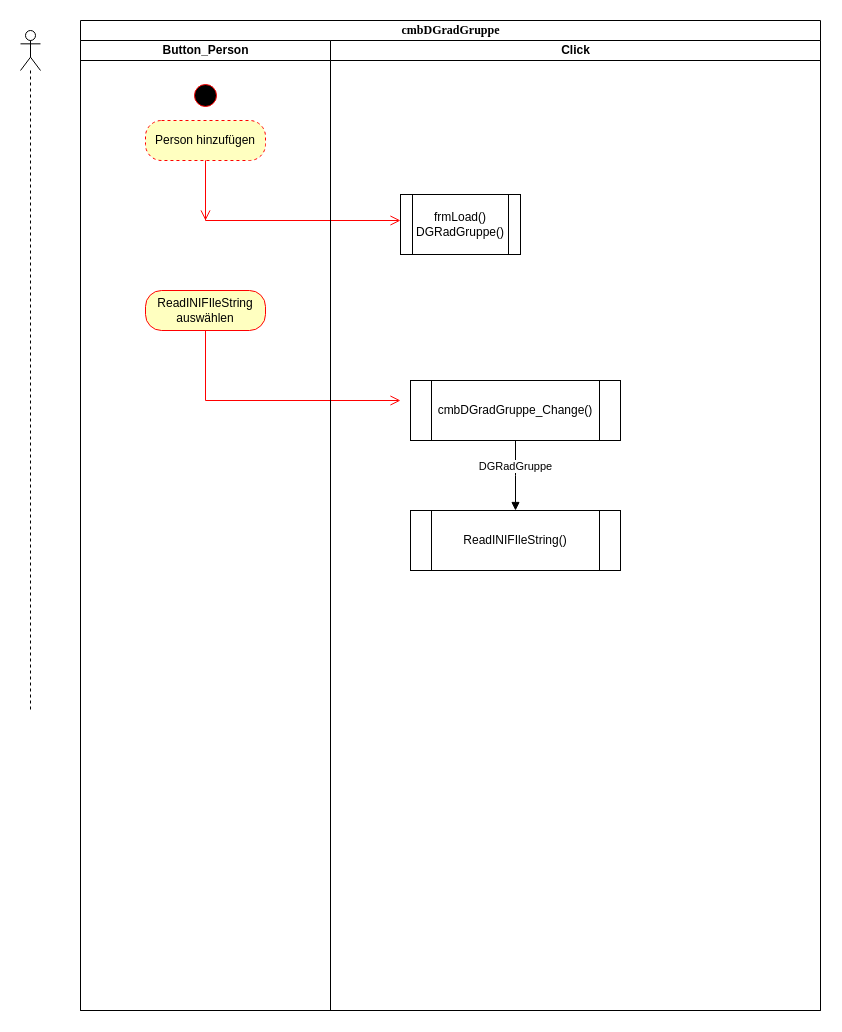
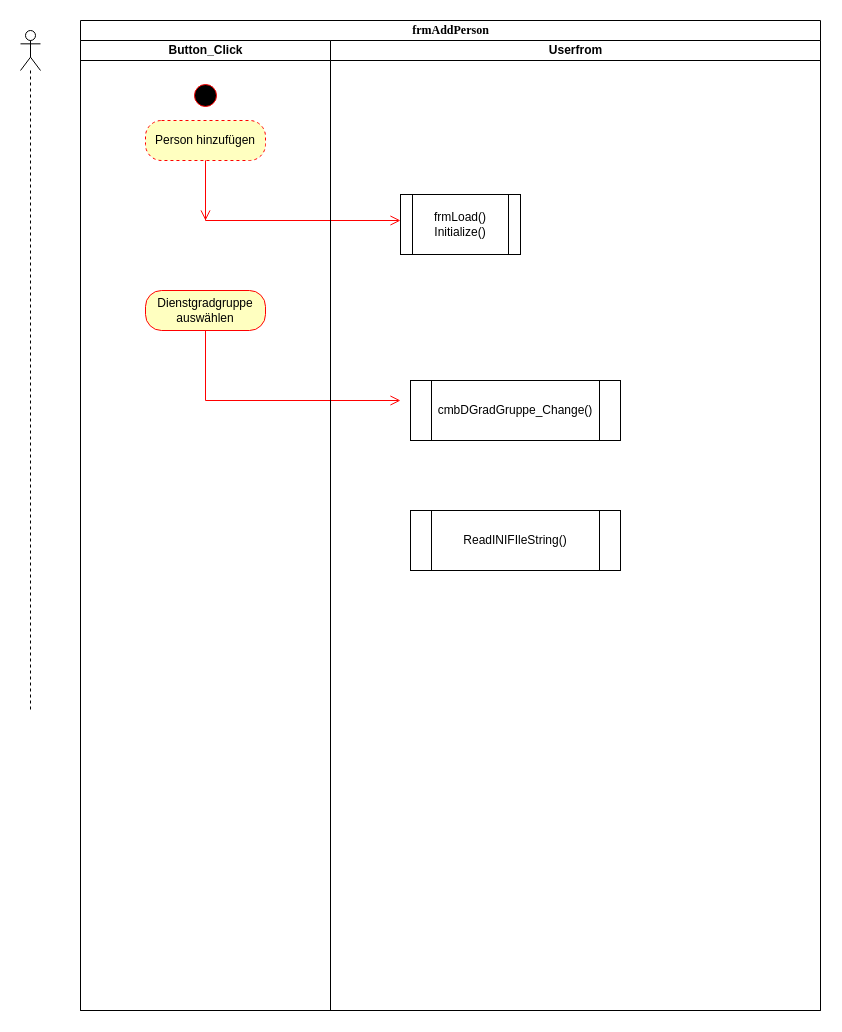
node "cmbDGradGruppe": label "cmbDGradGruppe" -> "frmAddPerson"
node "Button_Person": label "Button_Person" -> "Button_Click"
node "Click": label "Click" -> "Userfrom"
node "frmLoad() DGRadGruppe()": label "frmLoad() DGRadGruppe()" -> "frmLoad() Initialize()"
node "ReadINIFIleString auswählen": label "ReadINIFIleString auswählen" -> "Dienstgradgruppe auswählen"
edge "cmbDGradGruppe_Change()" -> "ReadINIFIleString()": removed, label "DGRadGruppe"
